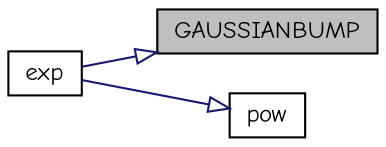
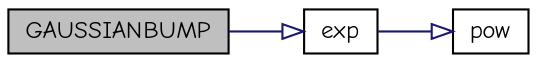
edge "exp" -> "GAUSSIANBUMP": reversed
